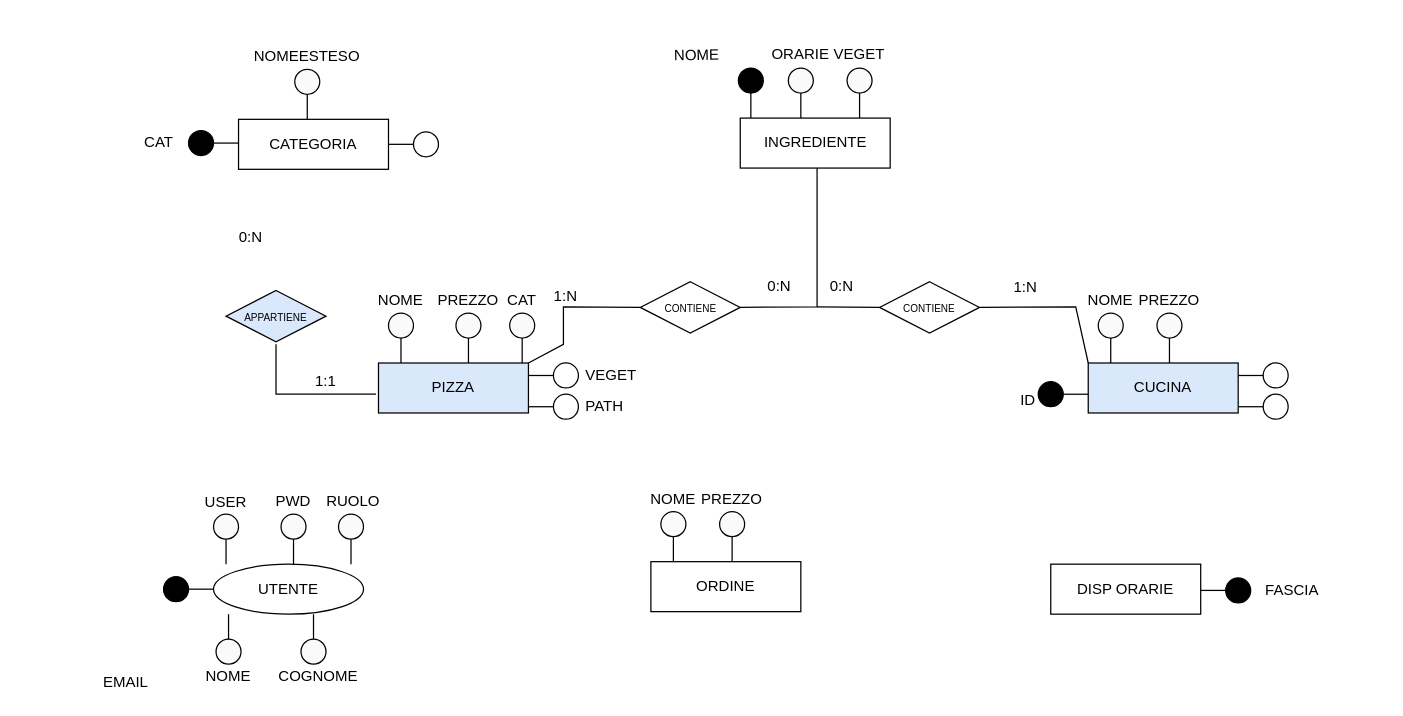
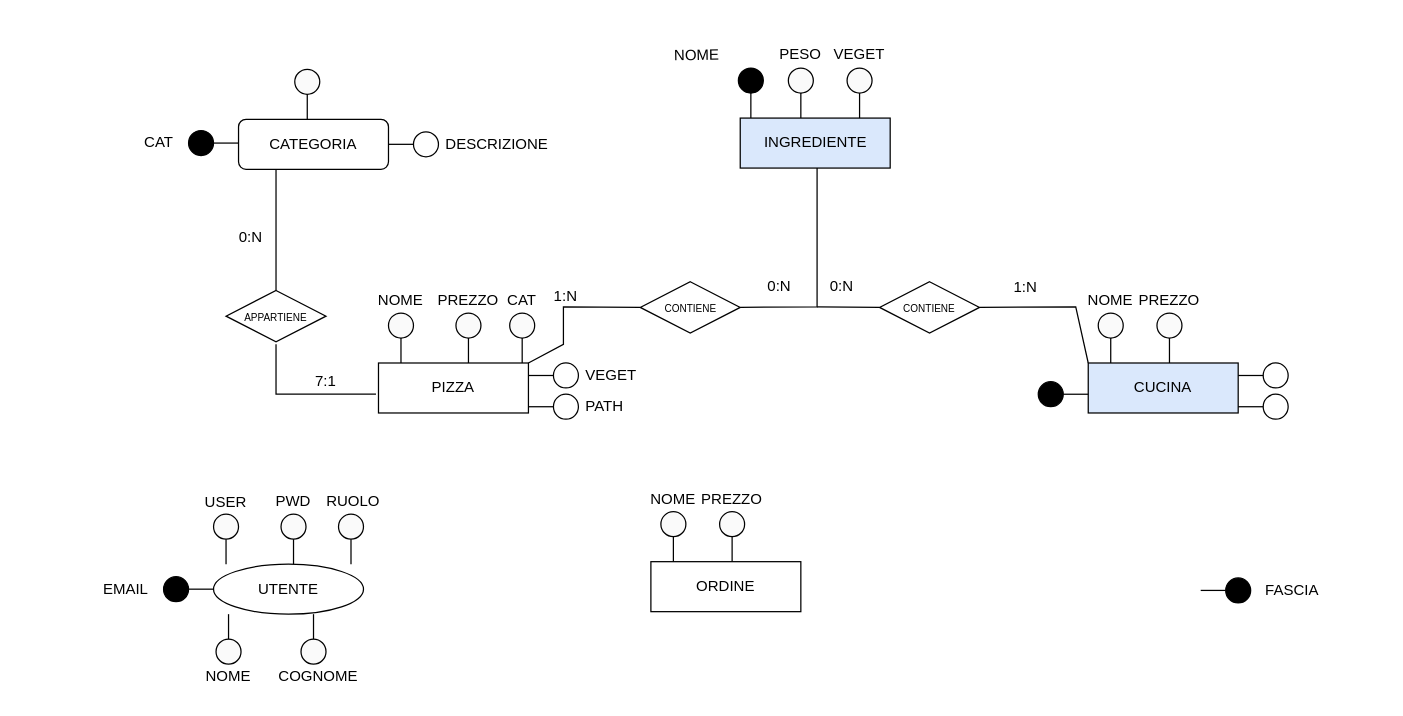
node "ORARIE": label "ORARIE" -> "PESO"
node "NOMEESTESO": removed
node "INGREDIENTE": fillcolor #ffffff -> #dae8fc
node "CATEGORIA": shape rectangle -> rounded rectangle
node "DESCRIZIONE": added
edge "CATEGORIA" -- "APPARTIENE": added
node "APPARTIENE": fillcolor #dae8fc -> #ffffff
node "1:1": label "1:1" -> "7:1"
node "PIZZA": fillcolor #dae8fc -> #ffffff
node "ID": removed
node "DISP ORARIE": removed
node "EMAIL": moved (94, 683) -> (94, 589)
